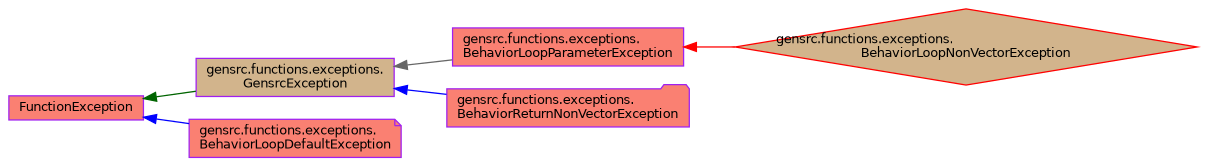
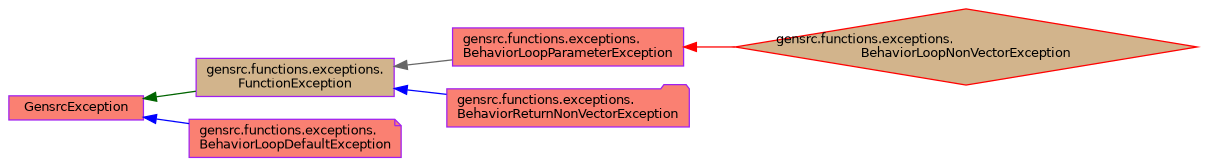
node "gensrc.functions.exceptions. GensrcException": label "gensrc.functions.exceptions. GensrcException" -> "gensrc.functions.exceptions. FunctionException"
node "FunctionException": label "FunctionException" -> "GensrcException"
